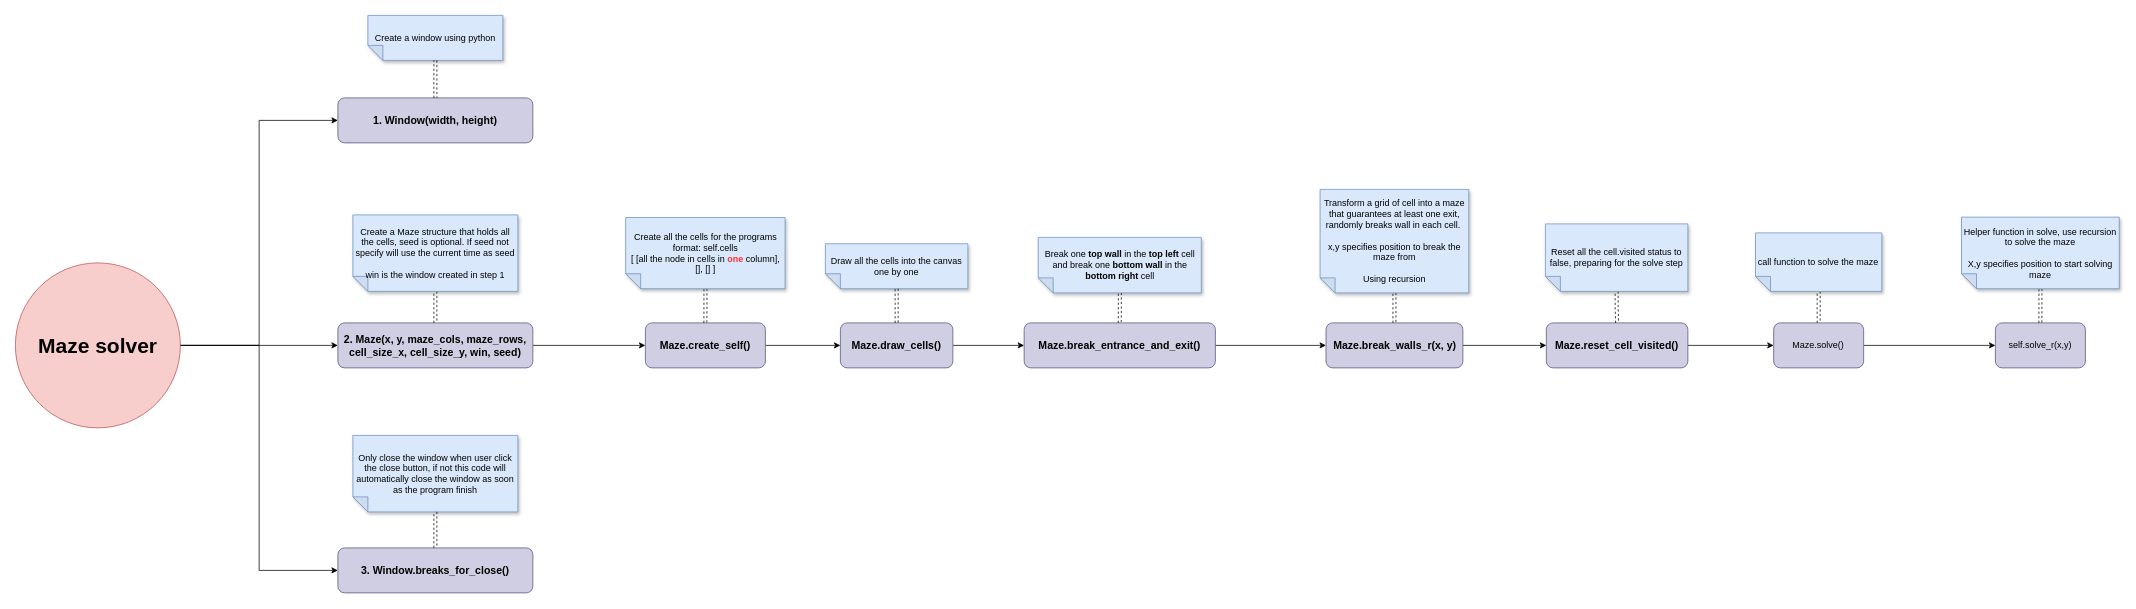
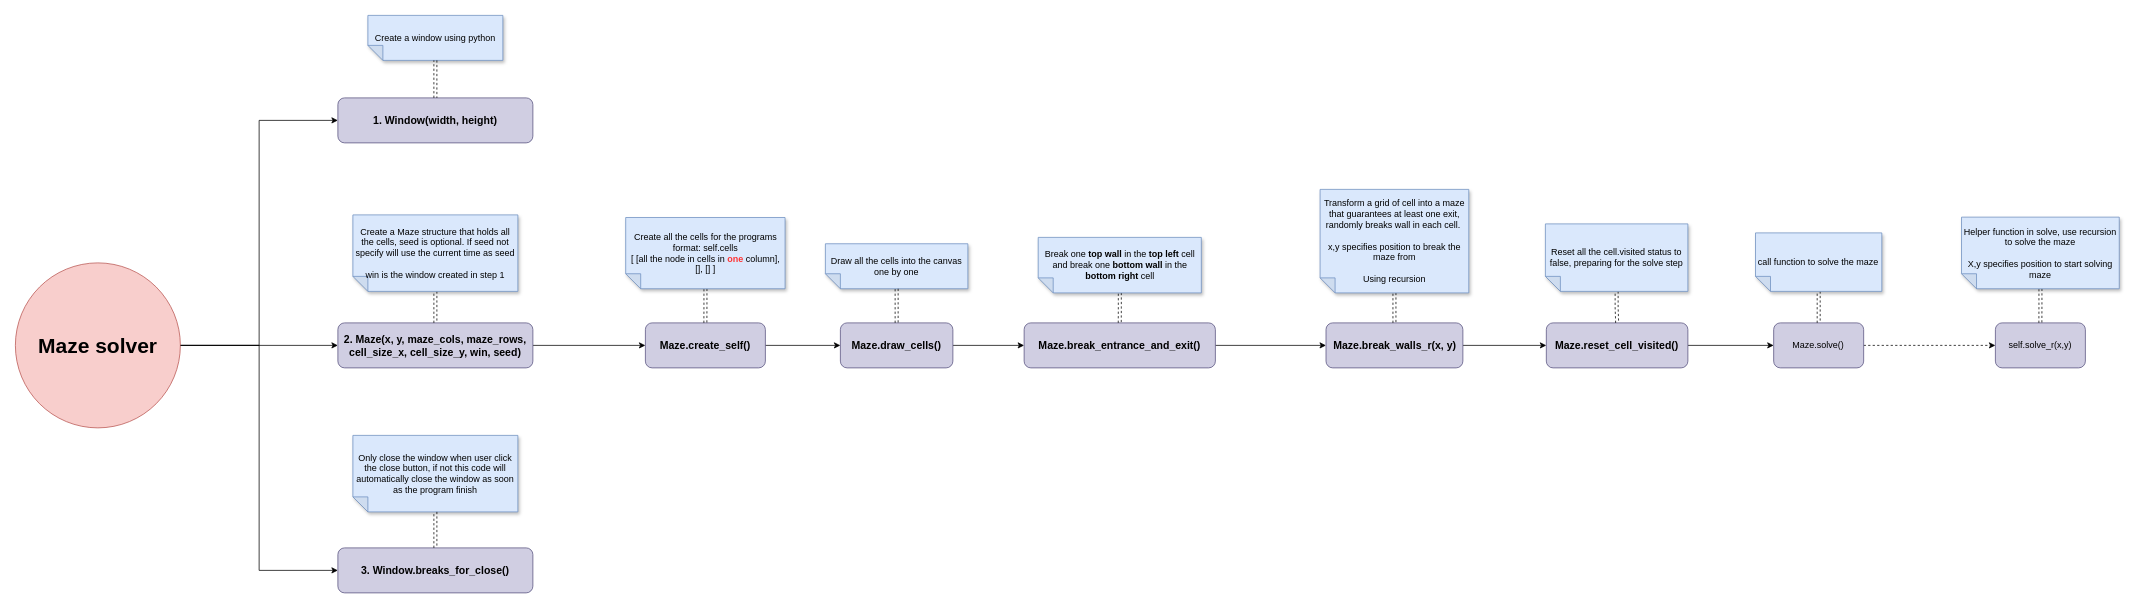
edge "Maze.solve()" -> "self.solve_r(x,y)": style solid -> dashed
